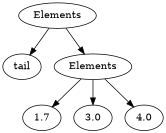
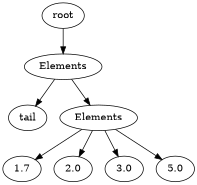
node "root": added
node "4.0": label "4.0" -> "5.0"
node "2.0": added
